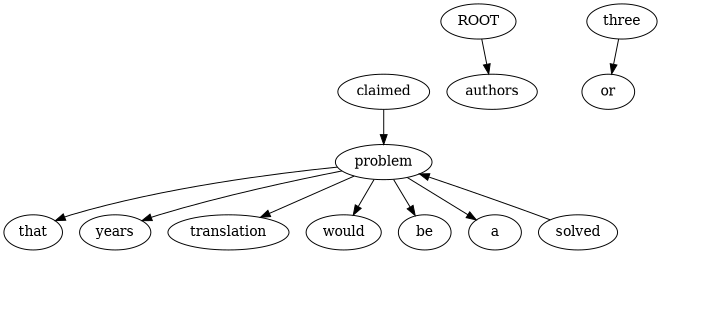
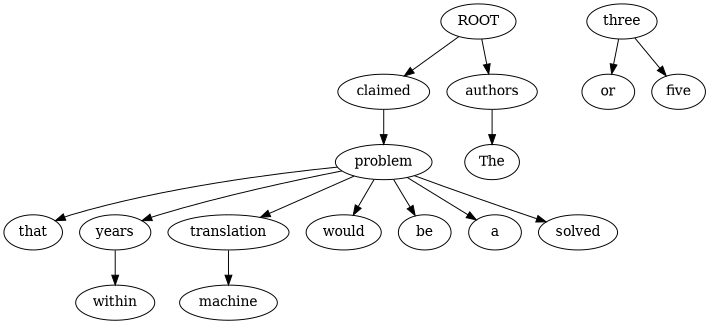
edge "ROOT" -> "claimed": added
node "five": added
node "The": added
edge "solved" -> "problem": reversed
node "within": added
node "machine": added
